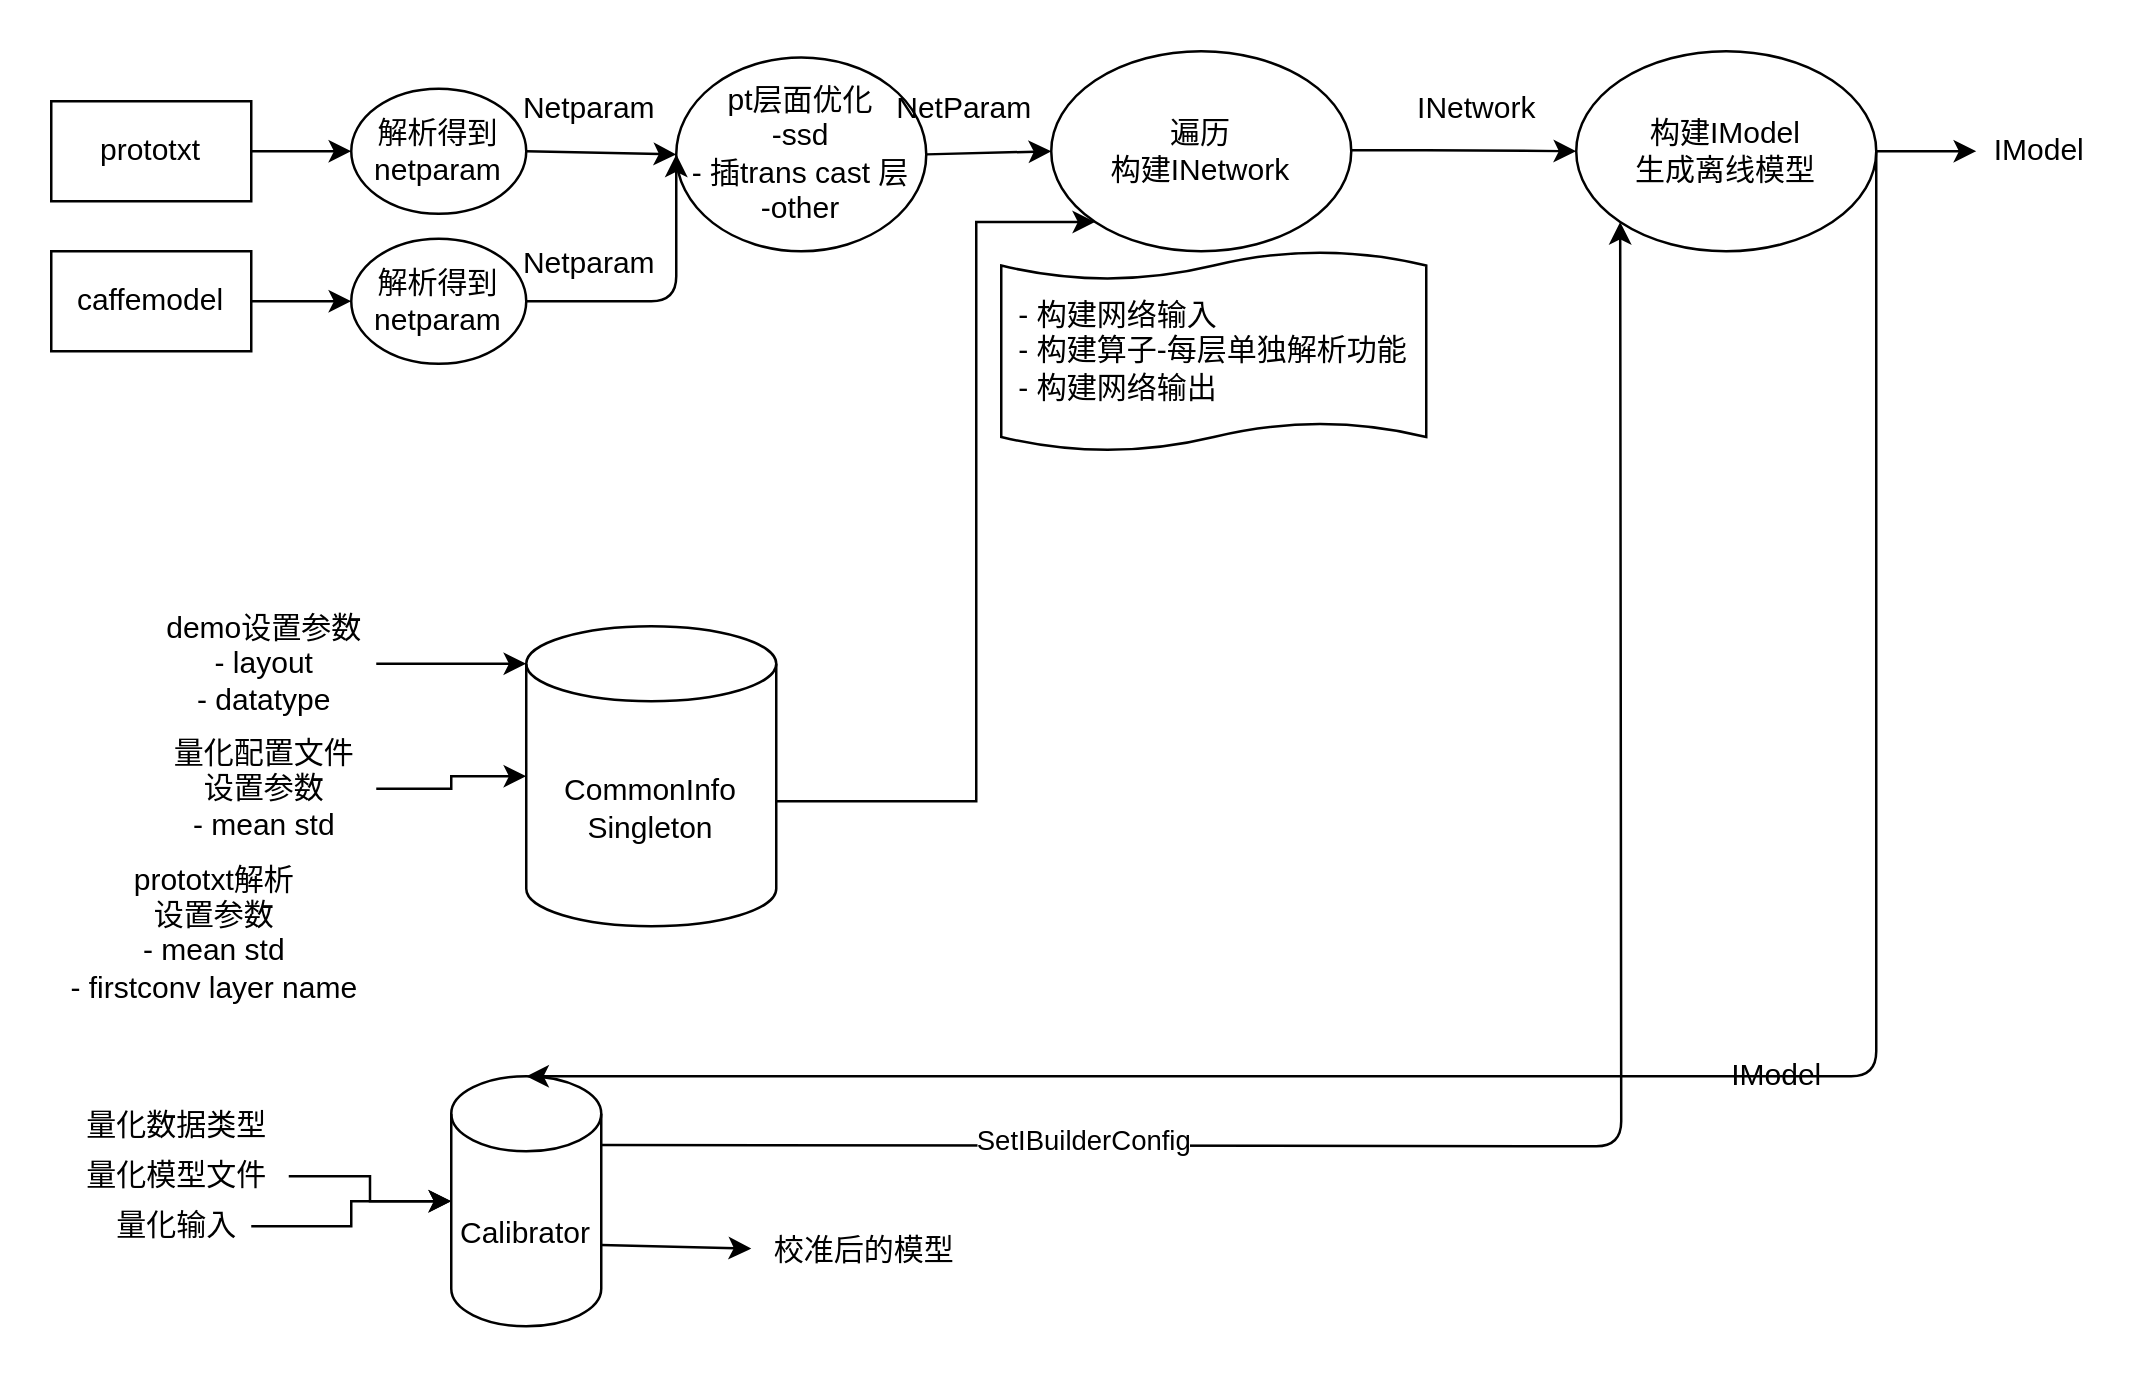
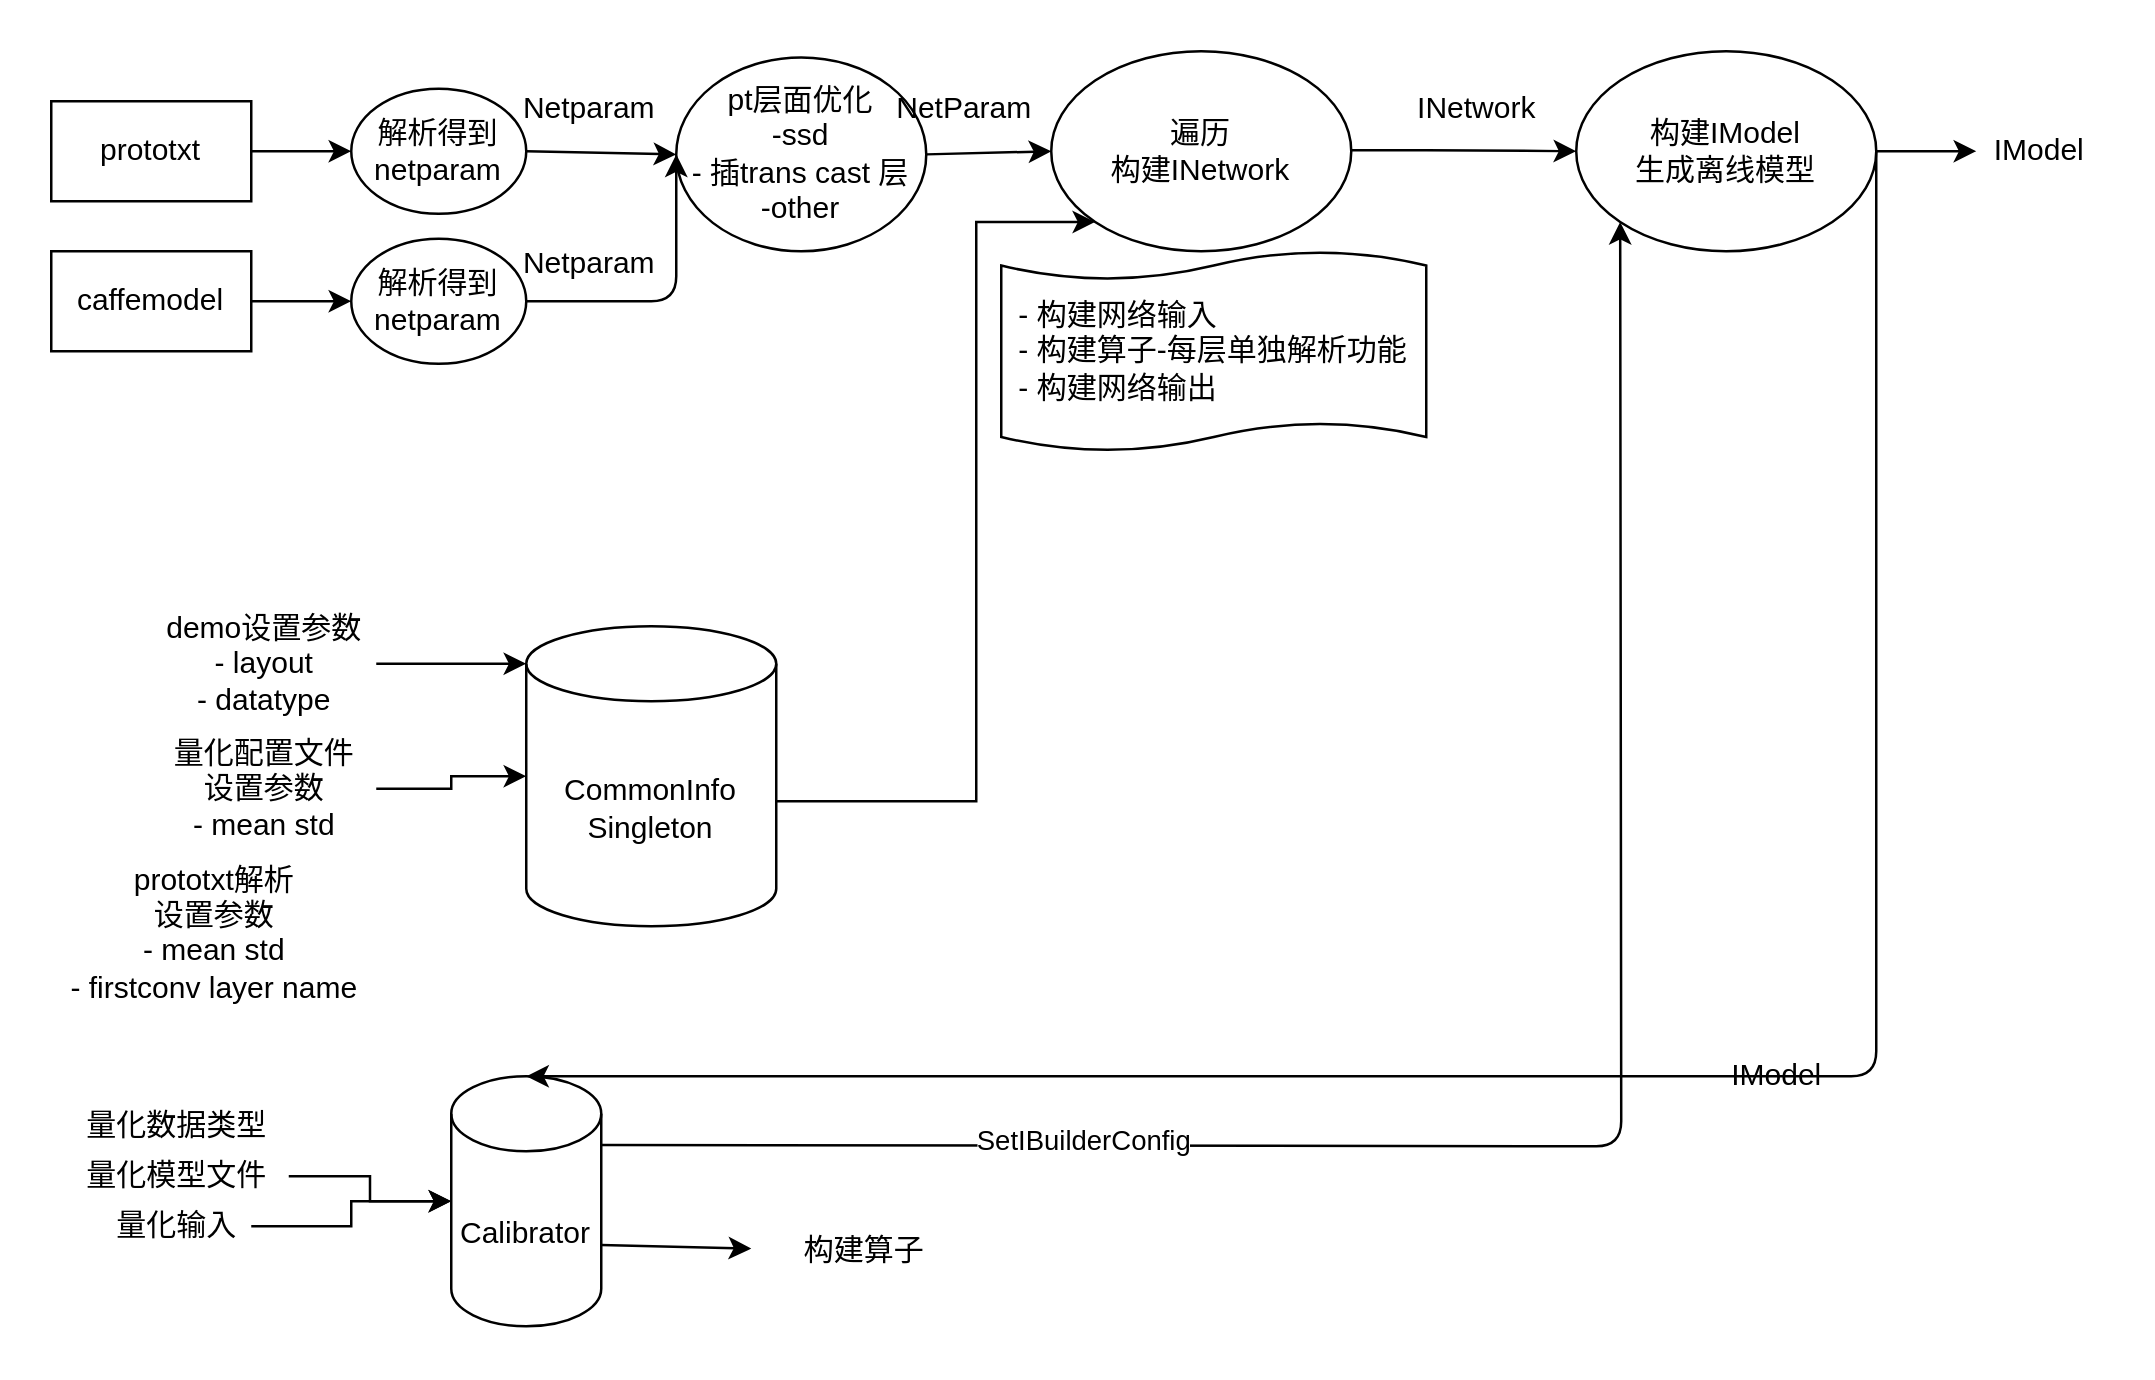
node "校准后的模型": label "校准后的模型" -> "构建算子"
